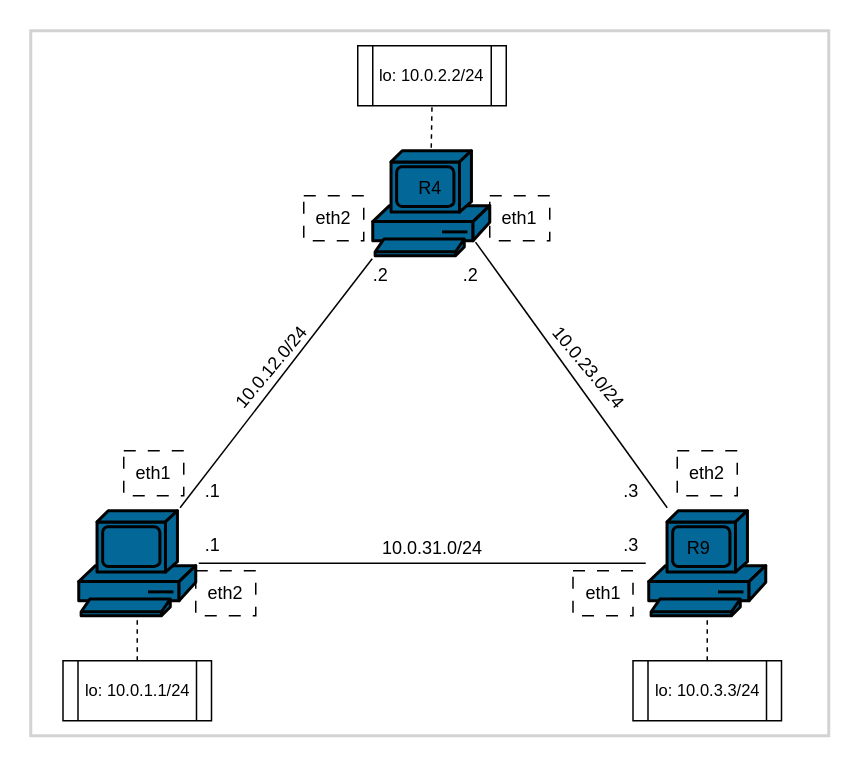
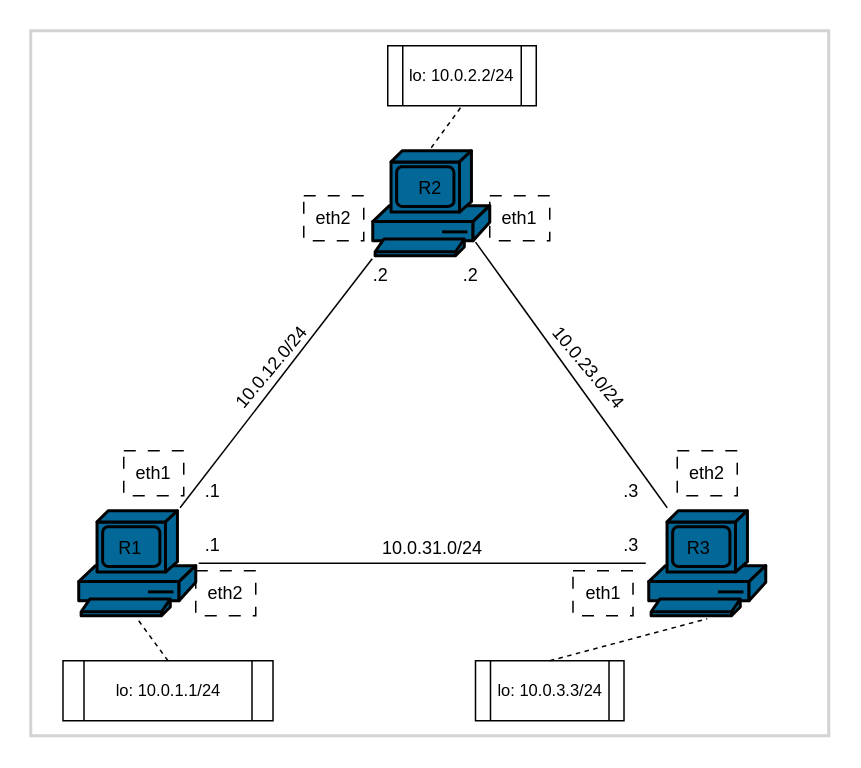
node "lo: 10.0.2.2/24": moved (432, 76) -> (462, 76)
node "R4": label "R4" -> "R2"
node "R1": added
node "R9": label "R9" -> "R3"
node "lo: 10.0.1.1/24": size 149x60 -> 210x60
node "lo: 10.0.3.3/24": moved (707, 691) -> (550, 691)
